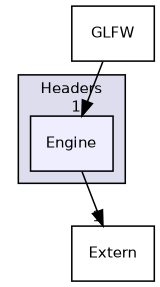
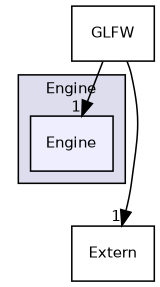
cluster "Headers": label "Headers" -> "Engine"
edge "Engine" -> "Extern": now "GLFW" -> "Extern"
